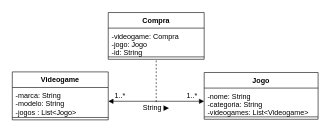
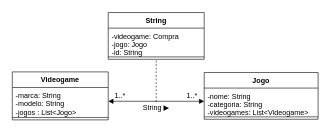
node "Compra": label "Compra" -> "String"
